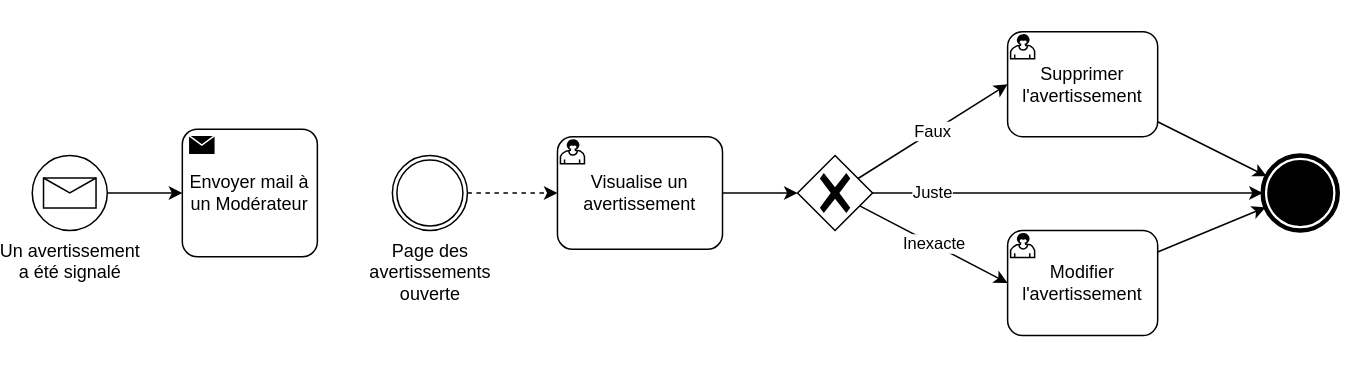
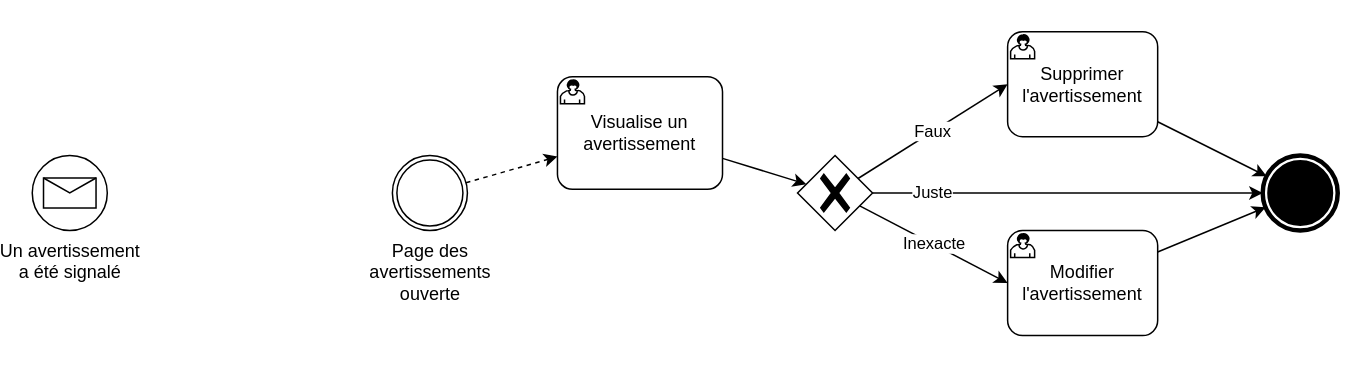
edge "Un avertissement a été signalé" -> "Envoyer mail à un Modérateur": removed
node "Envoyer mail à un Modérateur": removed
node "Visualise un avertissement": moved (640, 193) -> (640, 133)
